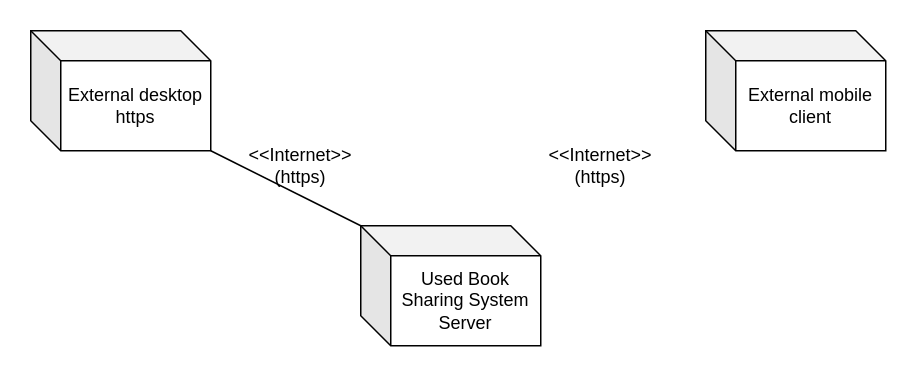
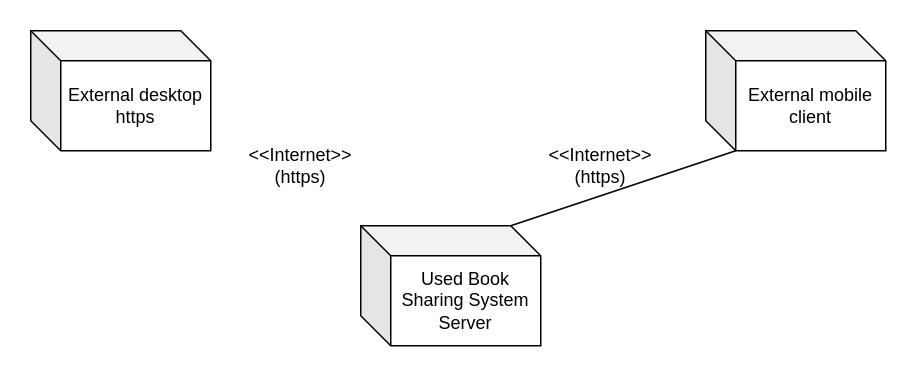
edge "External desktop https" -- "Used Book Sharing System Server": removed
edge "External mobile client" -- "Used Book Sharing System Server": added
